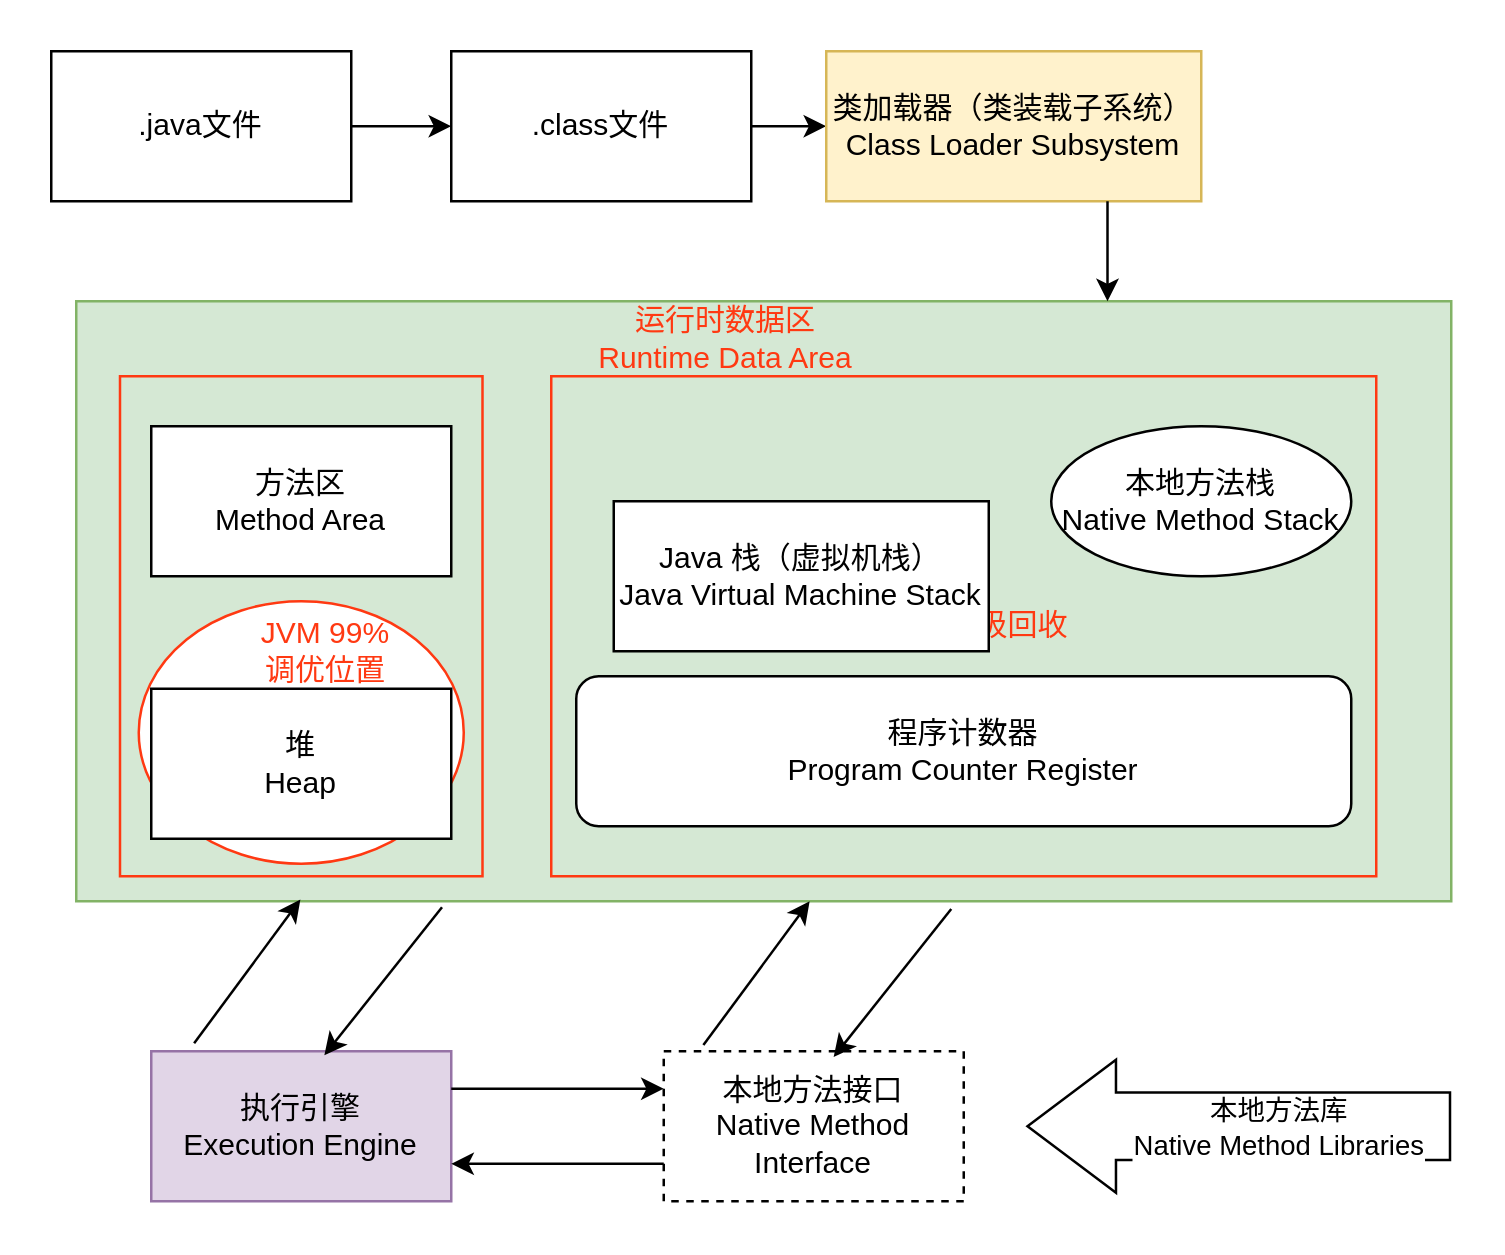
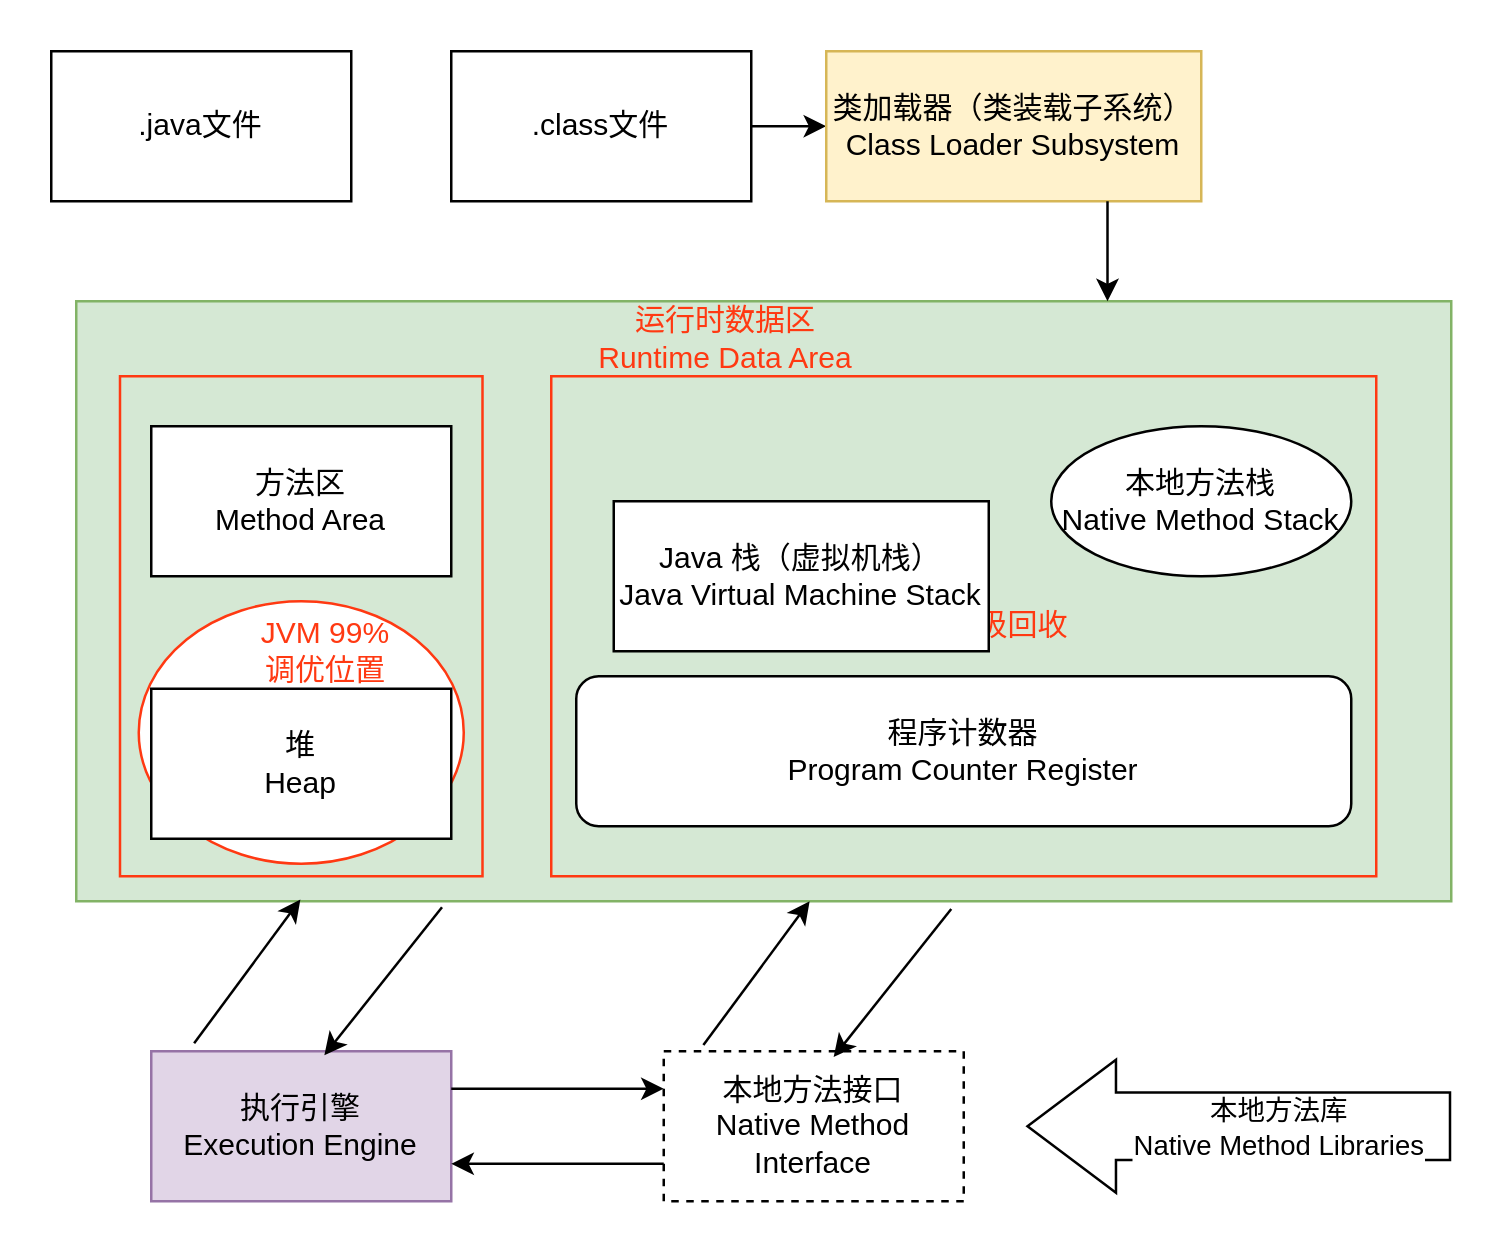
edge ".java文件" -> ".class文件": removed
